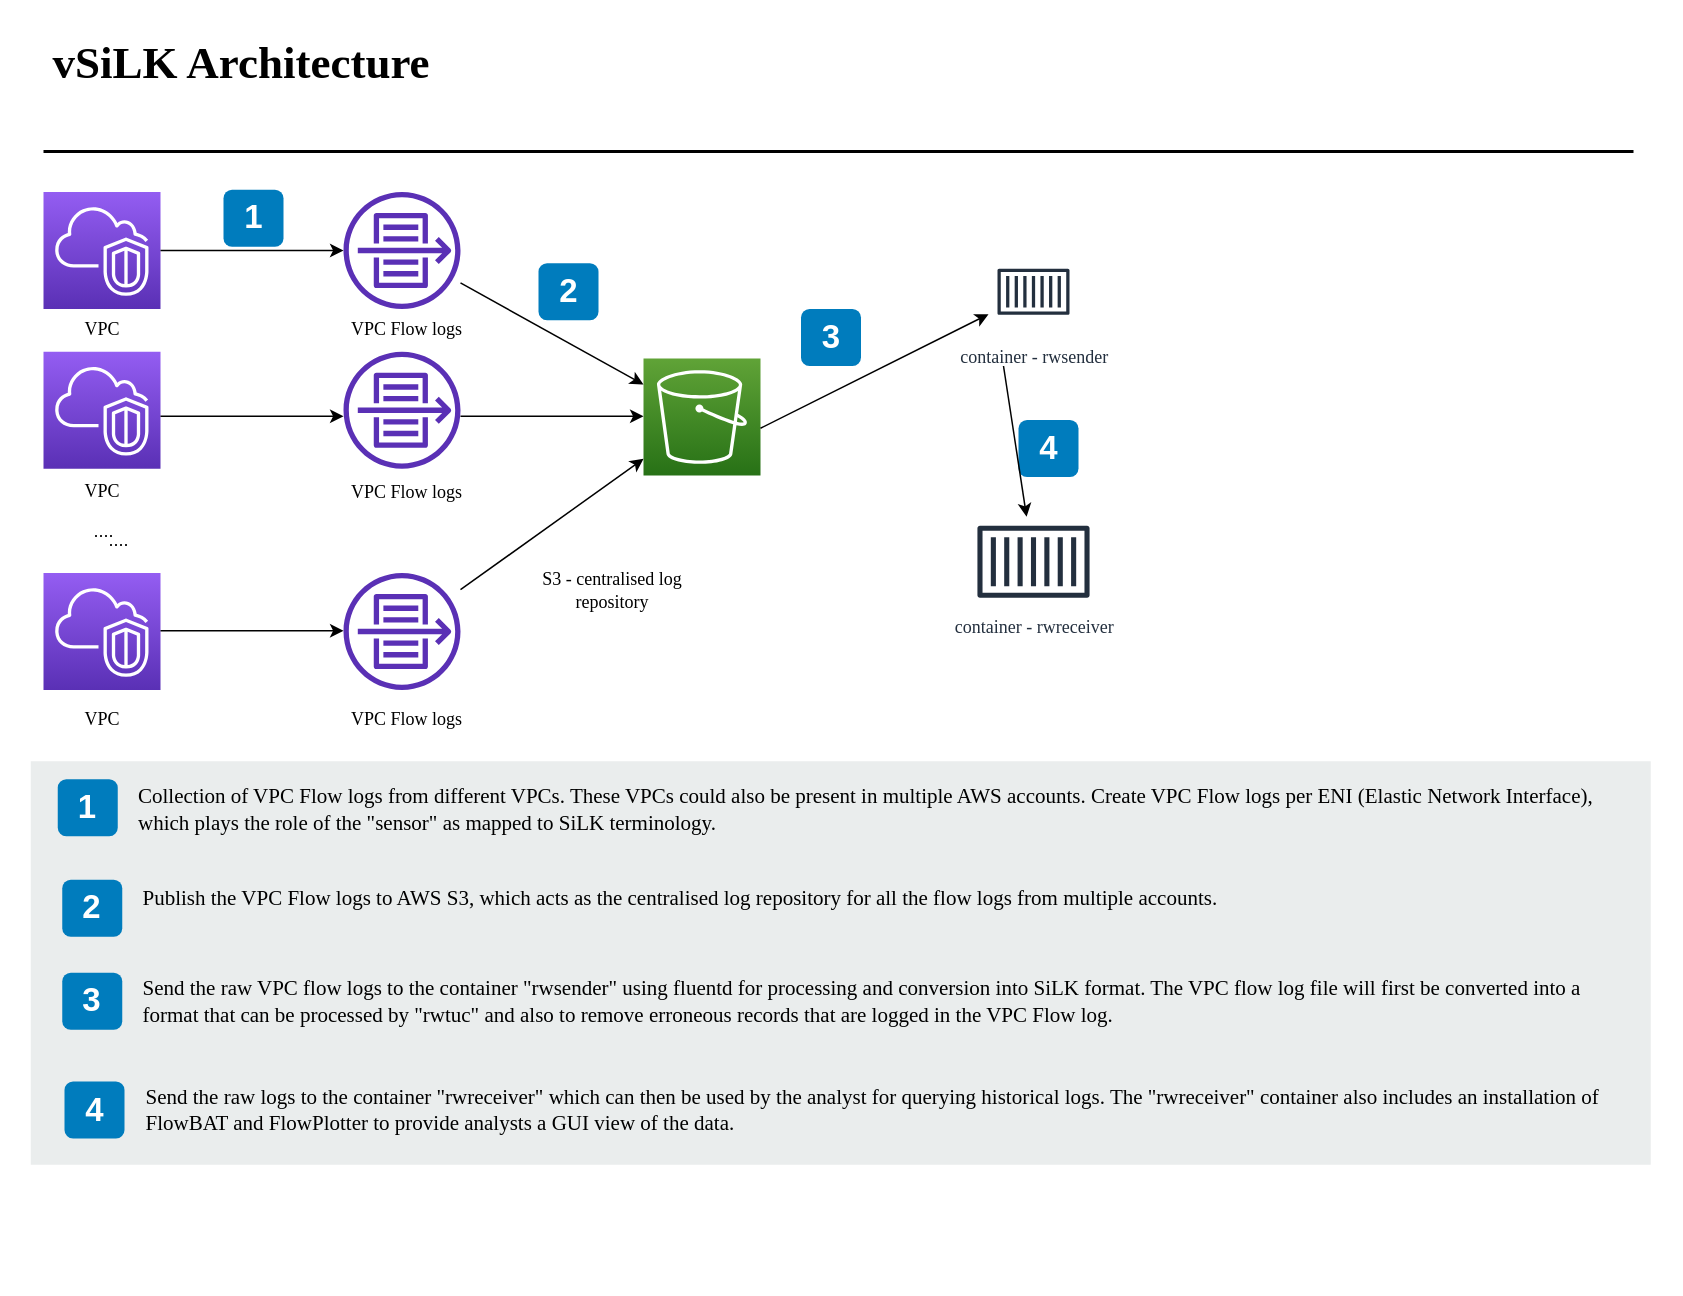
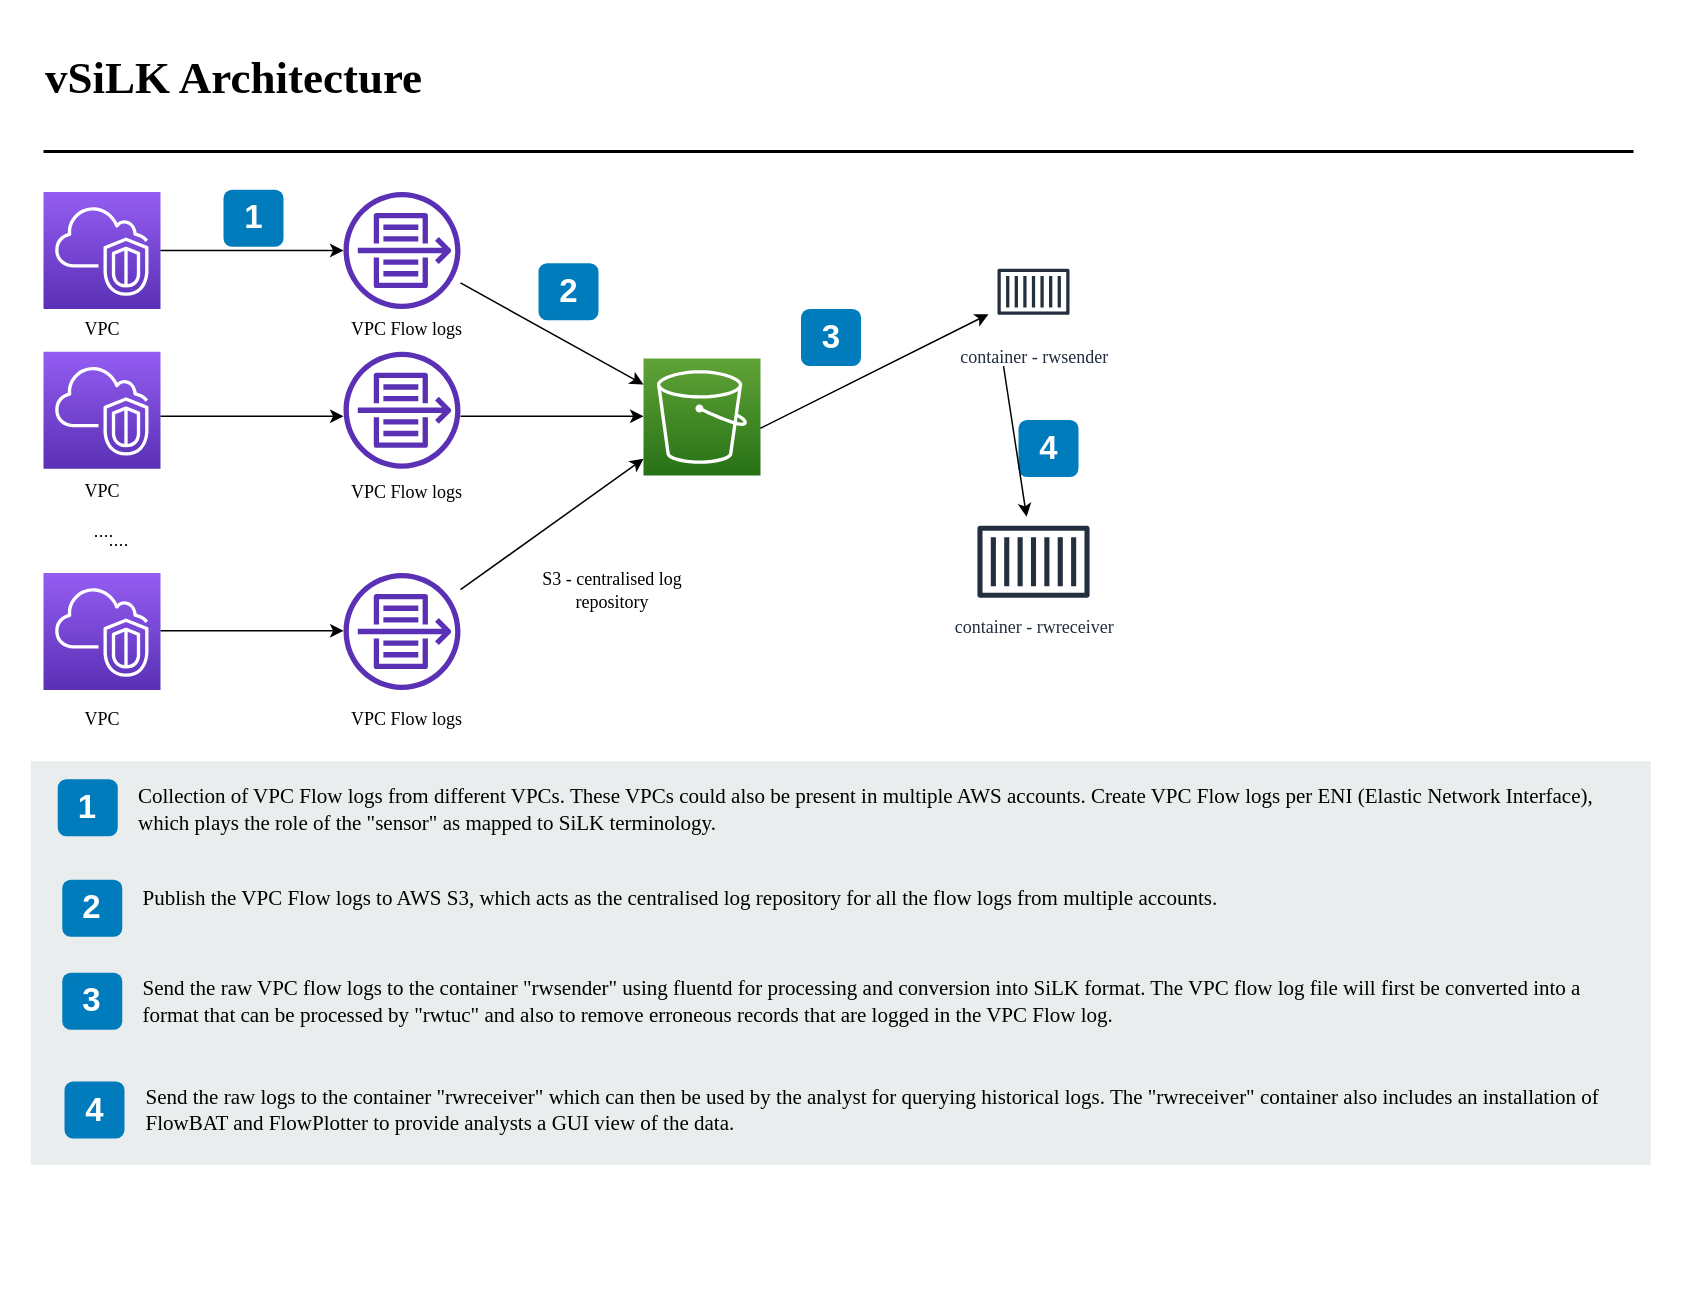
node "vSiLK Architecture": moved (305, 62) -> (297, 77)
